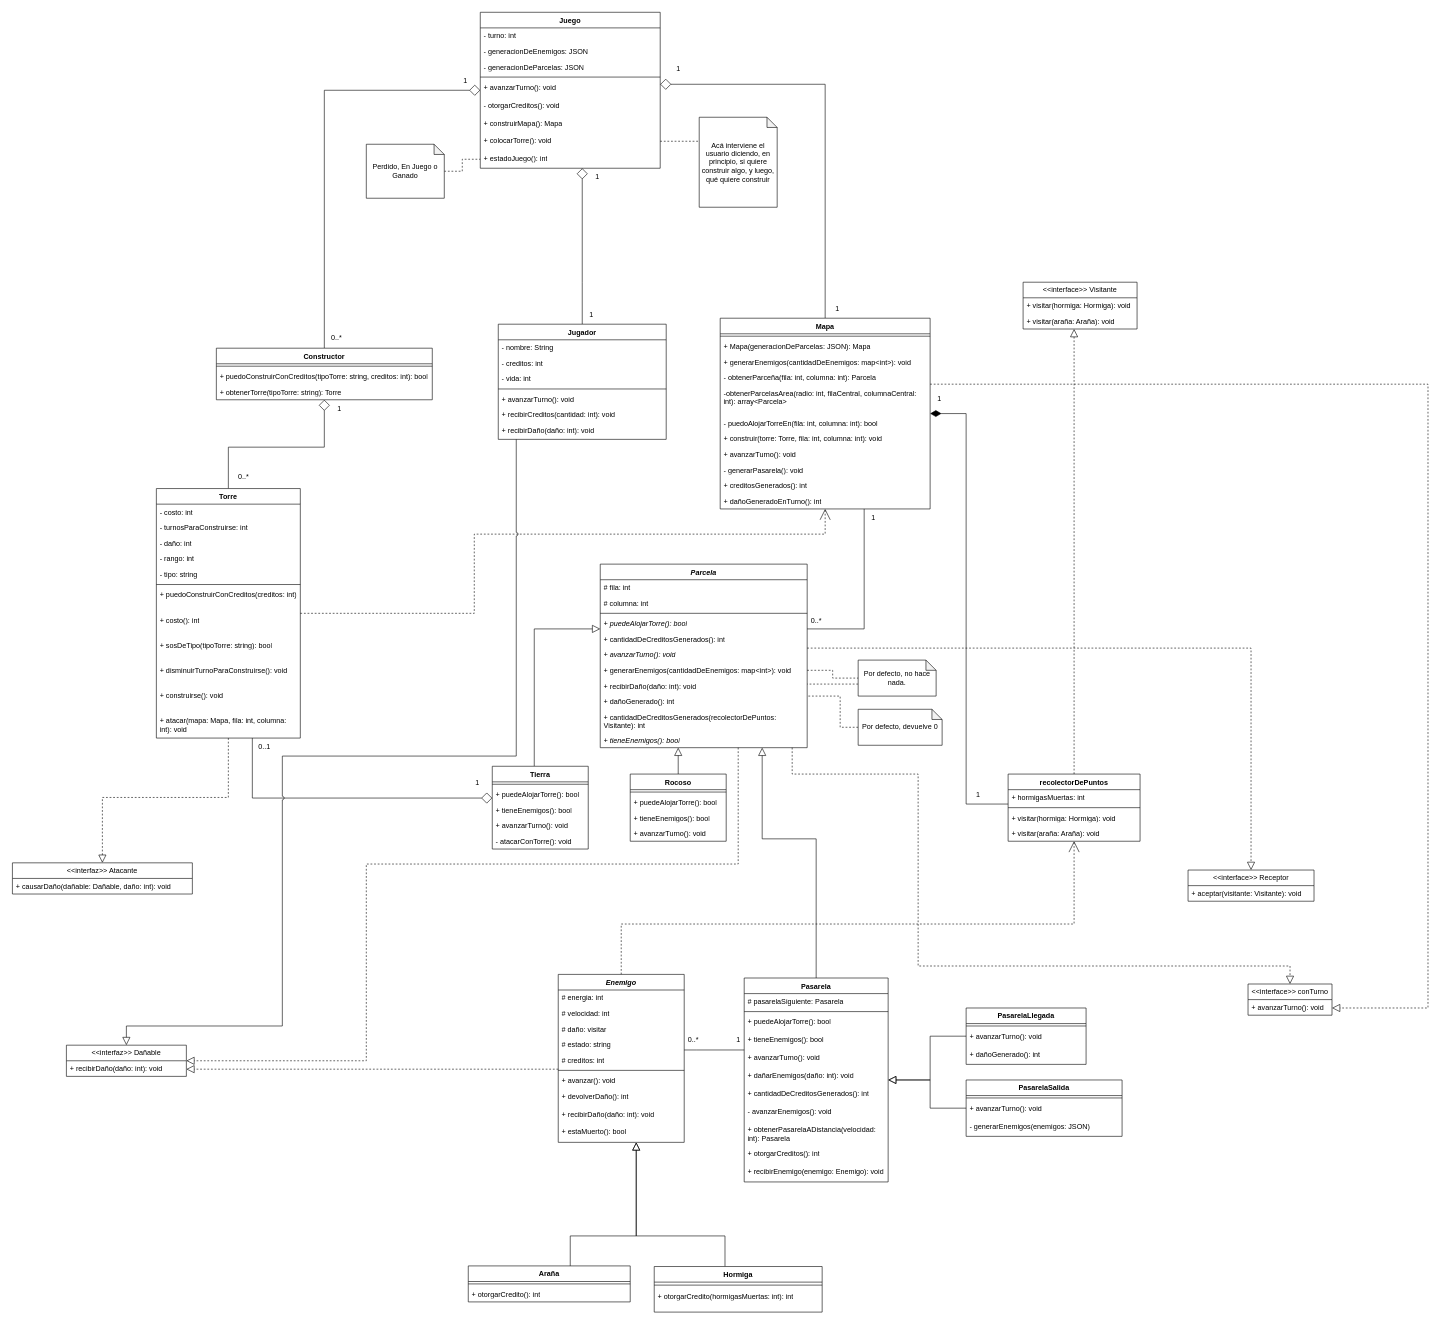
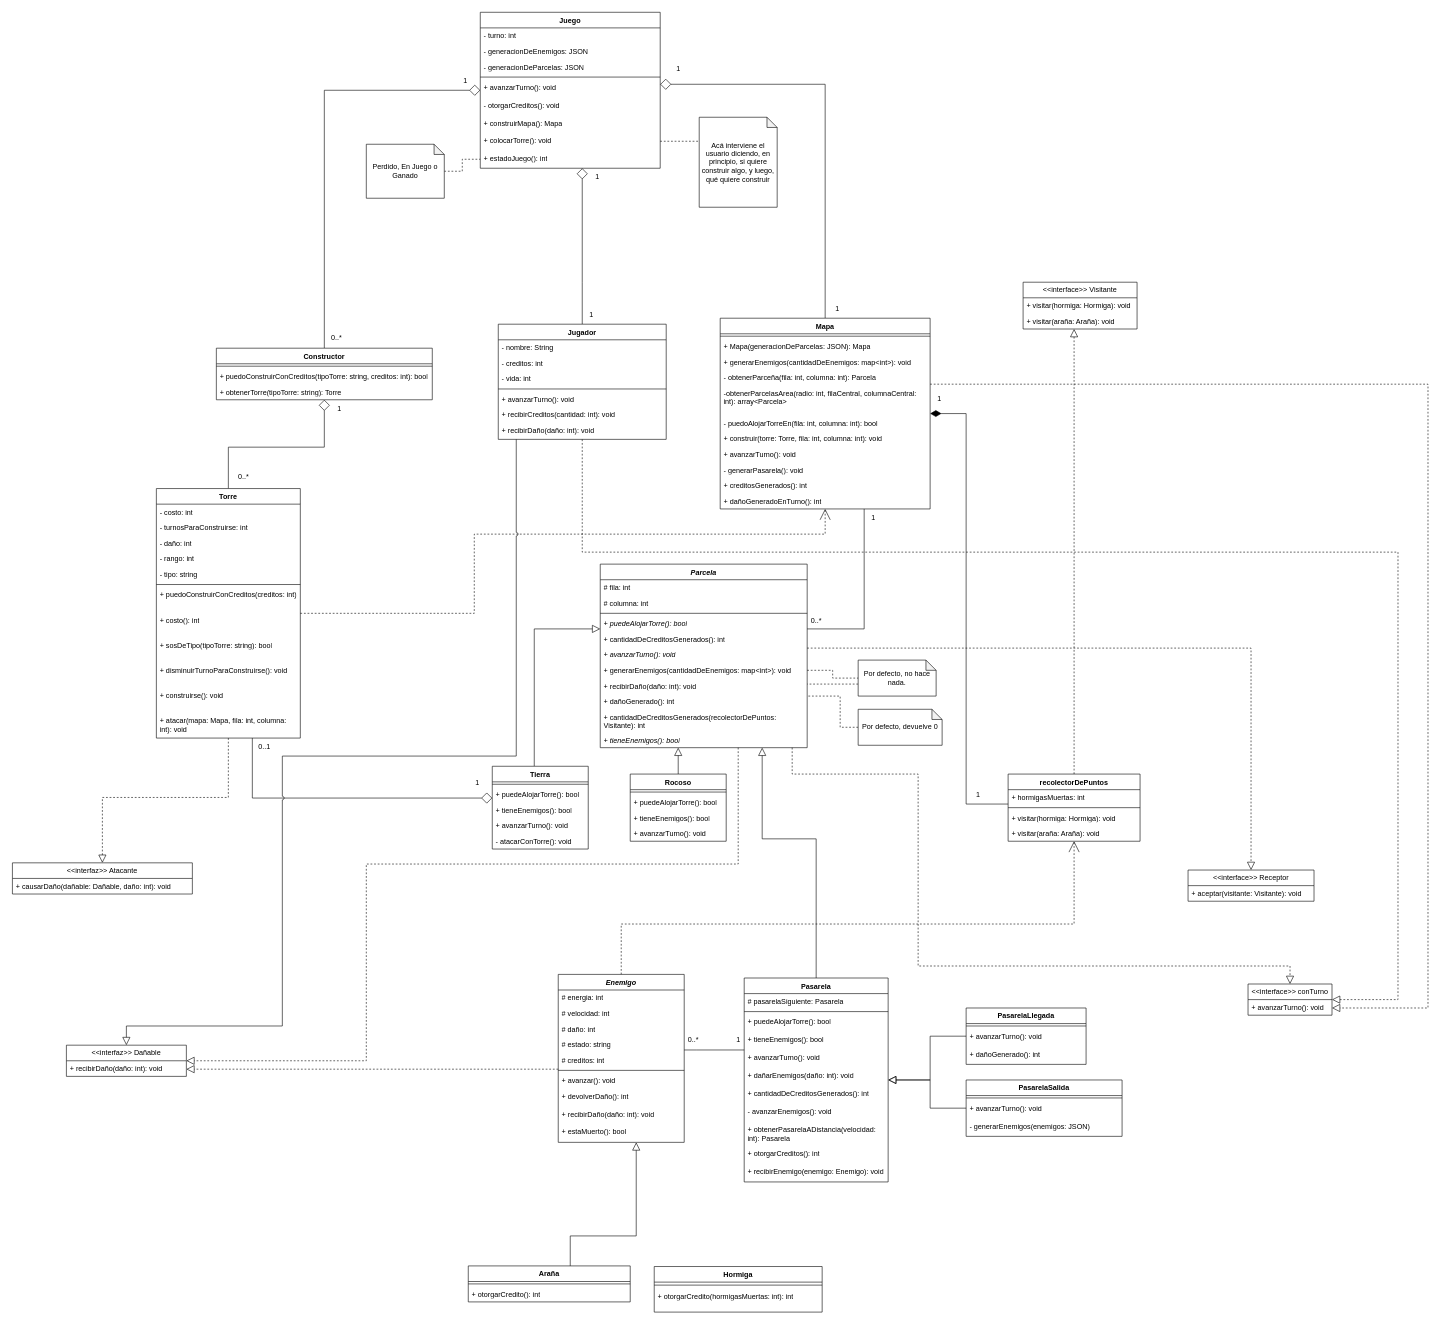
edge "Jugador" -> "<<interface>> conTurno": added
node "# daño: visitar": label "# daño: visitar" -> "# daño: int"
edge "Hormiga" -> "Enemigo": removed
